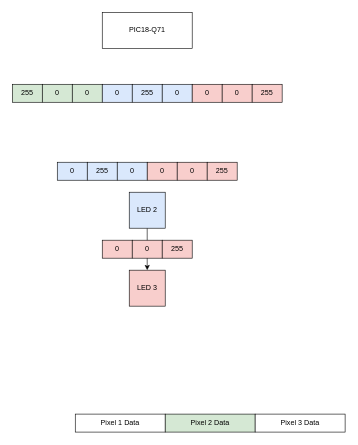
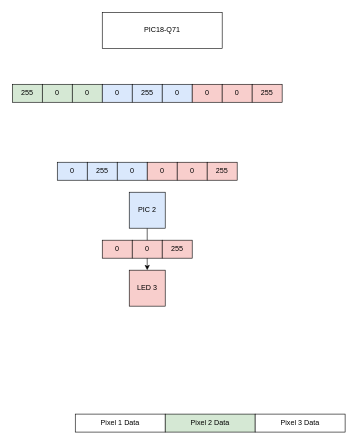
node "PIC18-Q71": size 90x36 -> 120x36
node "LED 2": label "LED 2" -> "PIC 2"
